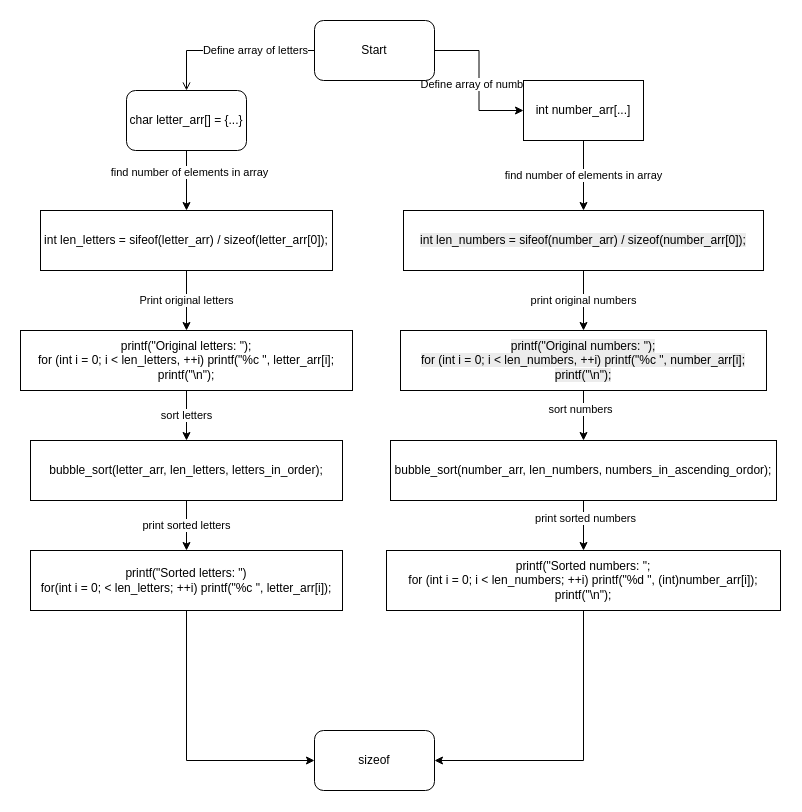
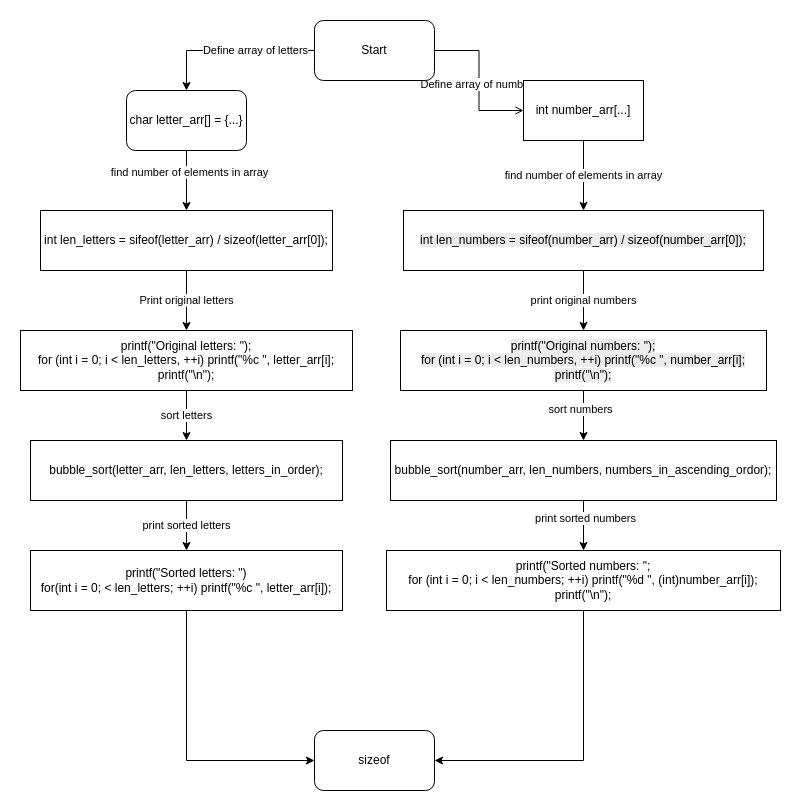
edge "Start" -> "char letter_arr[] = {...}": arrowhead open -> classic
edge "Start" -> "int number_arr[...]": arrowhead classic -> open
